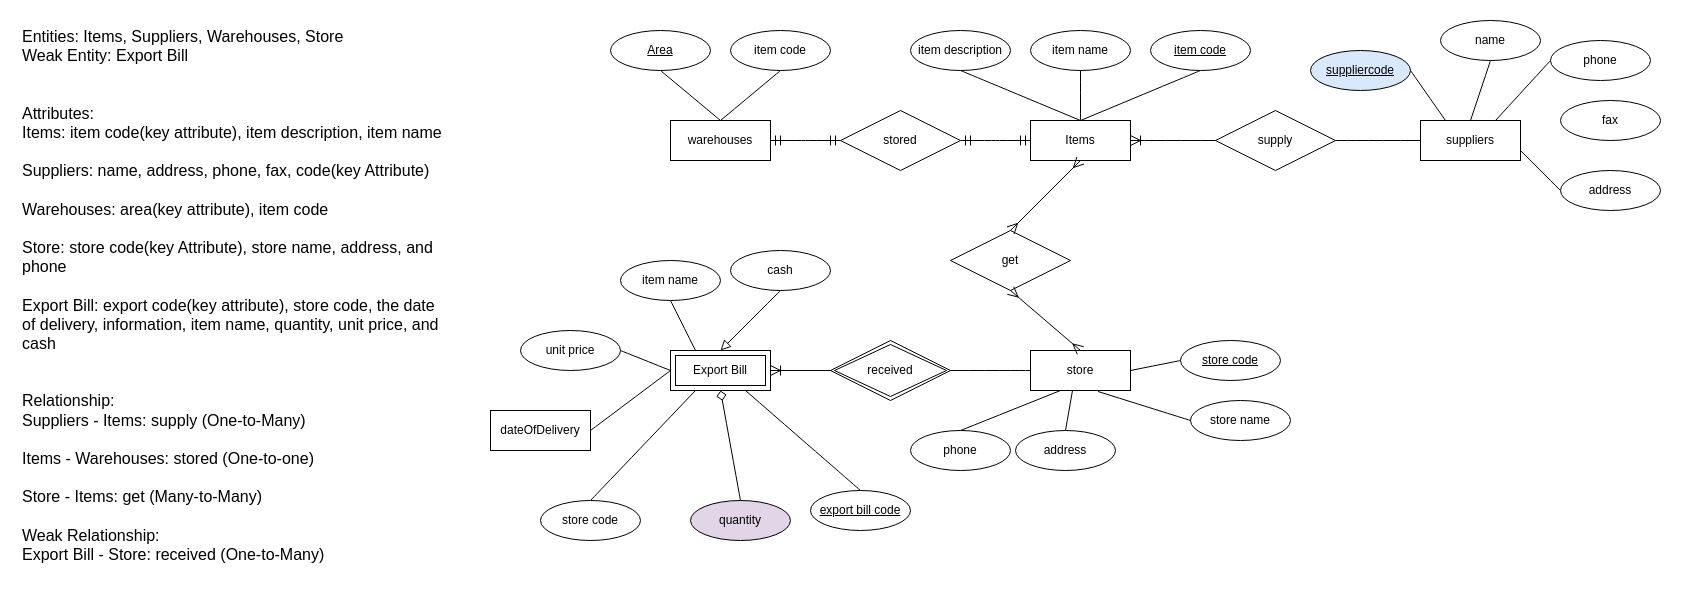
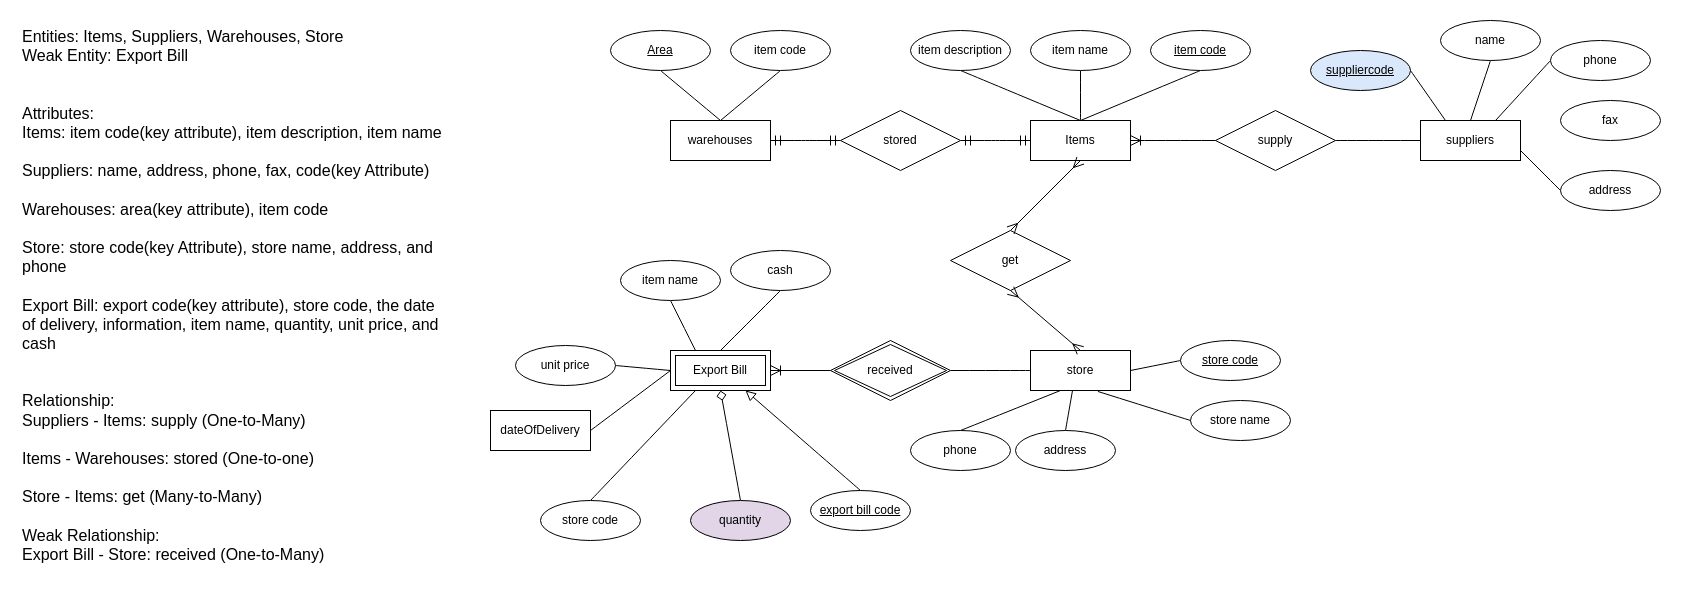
edge "cash" -> "Export Bill": arrowhead block -> none
node "unit price": moved (571, 351) -> (566, 366)
edge "Export Bill" -- "export bill code": arrowhead none -> block
